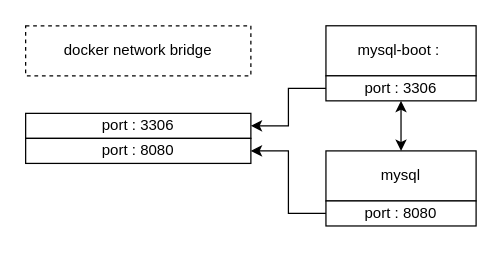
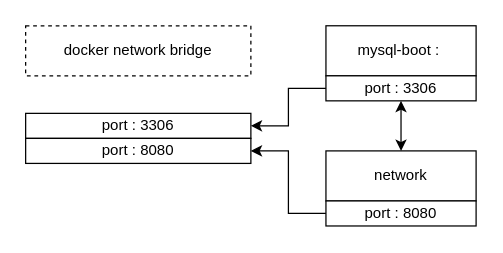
node "mysql": label "mysql" -> "network"
